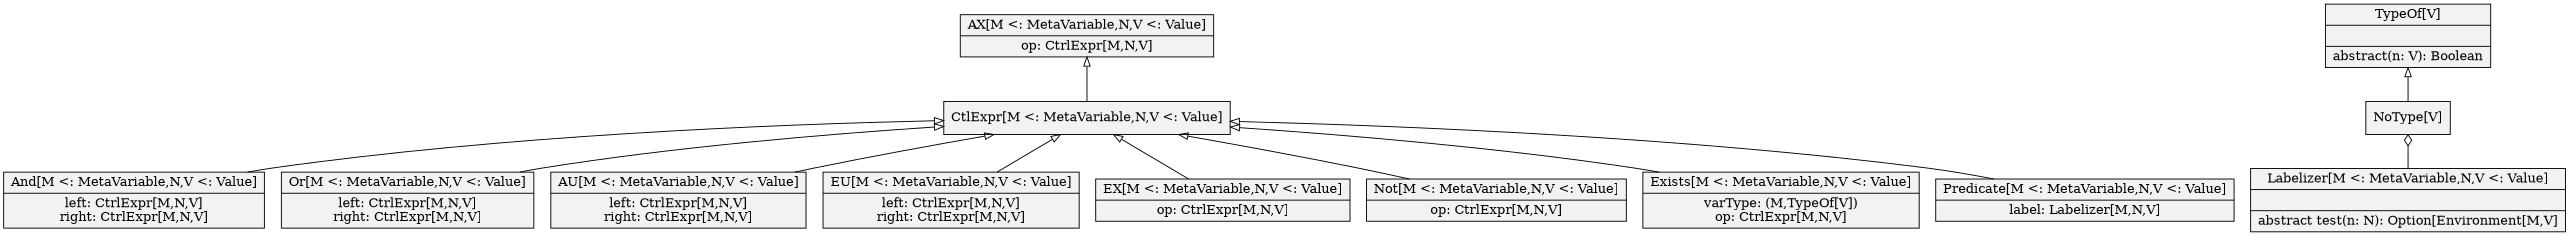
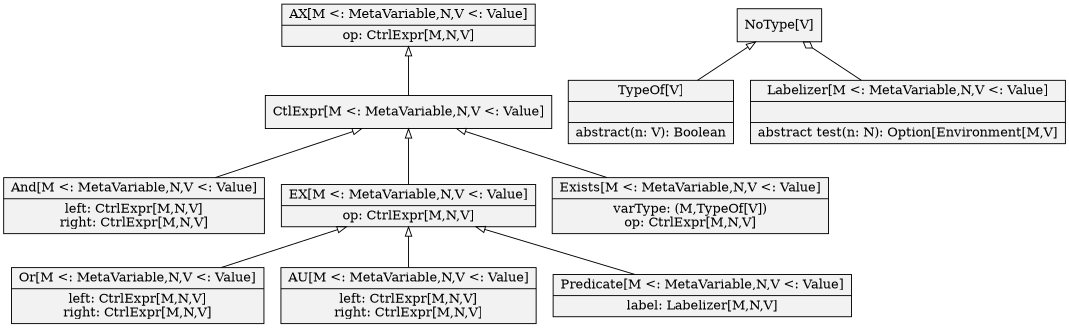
edge "NoType[V]" -> "TypeOf[V]": reversed
edge "Predicate[M <: MetaVariable,N,V <: Value]" -> "CtlExpr[M <: MetaVariable,N,V <: Value]": now "Predicate[M <: MetaVariable,N,V <: Value]" -> "EX[M <: MetaVariable,N,V <: Value]"
edge "Or[M <: MetaVariable,N,V <: Value]" -> "CtlExpr[M <: MetaVariable,N,V <: Value]": now "Or[M <: MetaVariable,N,V <: Value]" -> "EX[M <: MetaVariable,N,V <: Value]"
edge "AU[M <: MetaVariable,N,V <: Value]" -> "CtlExpr[M <: MetaVariable,N,V <: Value]": now "AU[M <: MetaVariable,N,V <: Value]" -> "EX[M <: MetaVariable,N,V <: Value]"
node "EU[M <: MetaVariable,N,V <: Value]": removed
node "Not[M <: MetaVariable,N,V <: Value]": removed
